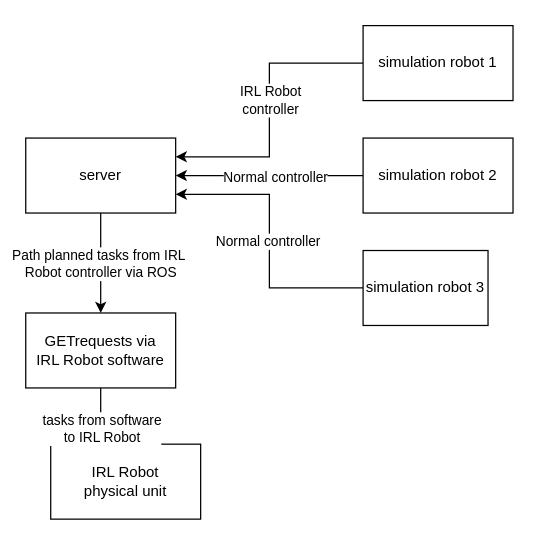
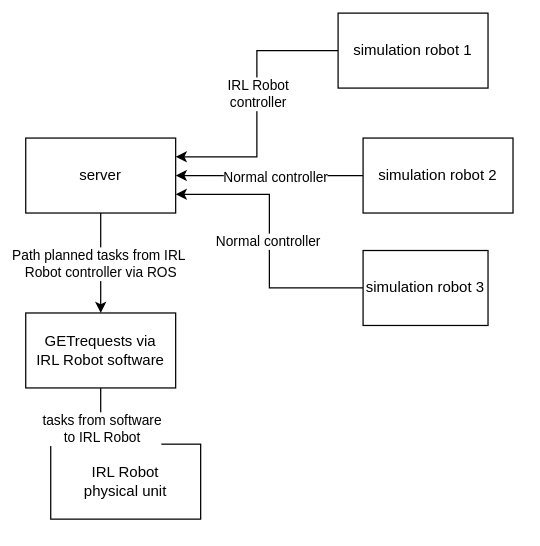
node "simulation robot 1": moved (438, 63) -> (413, 51)
